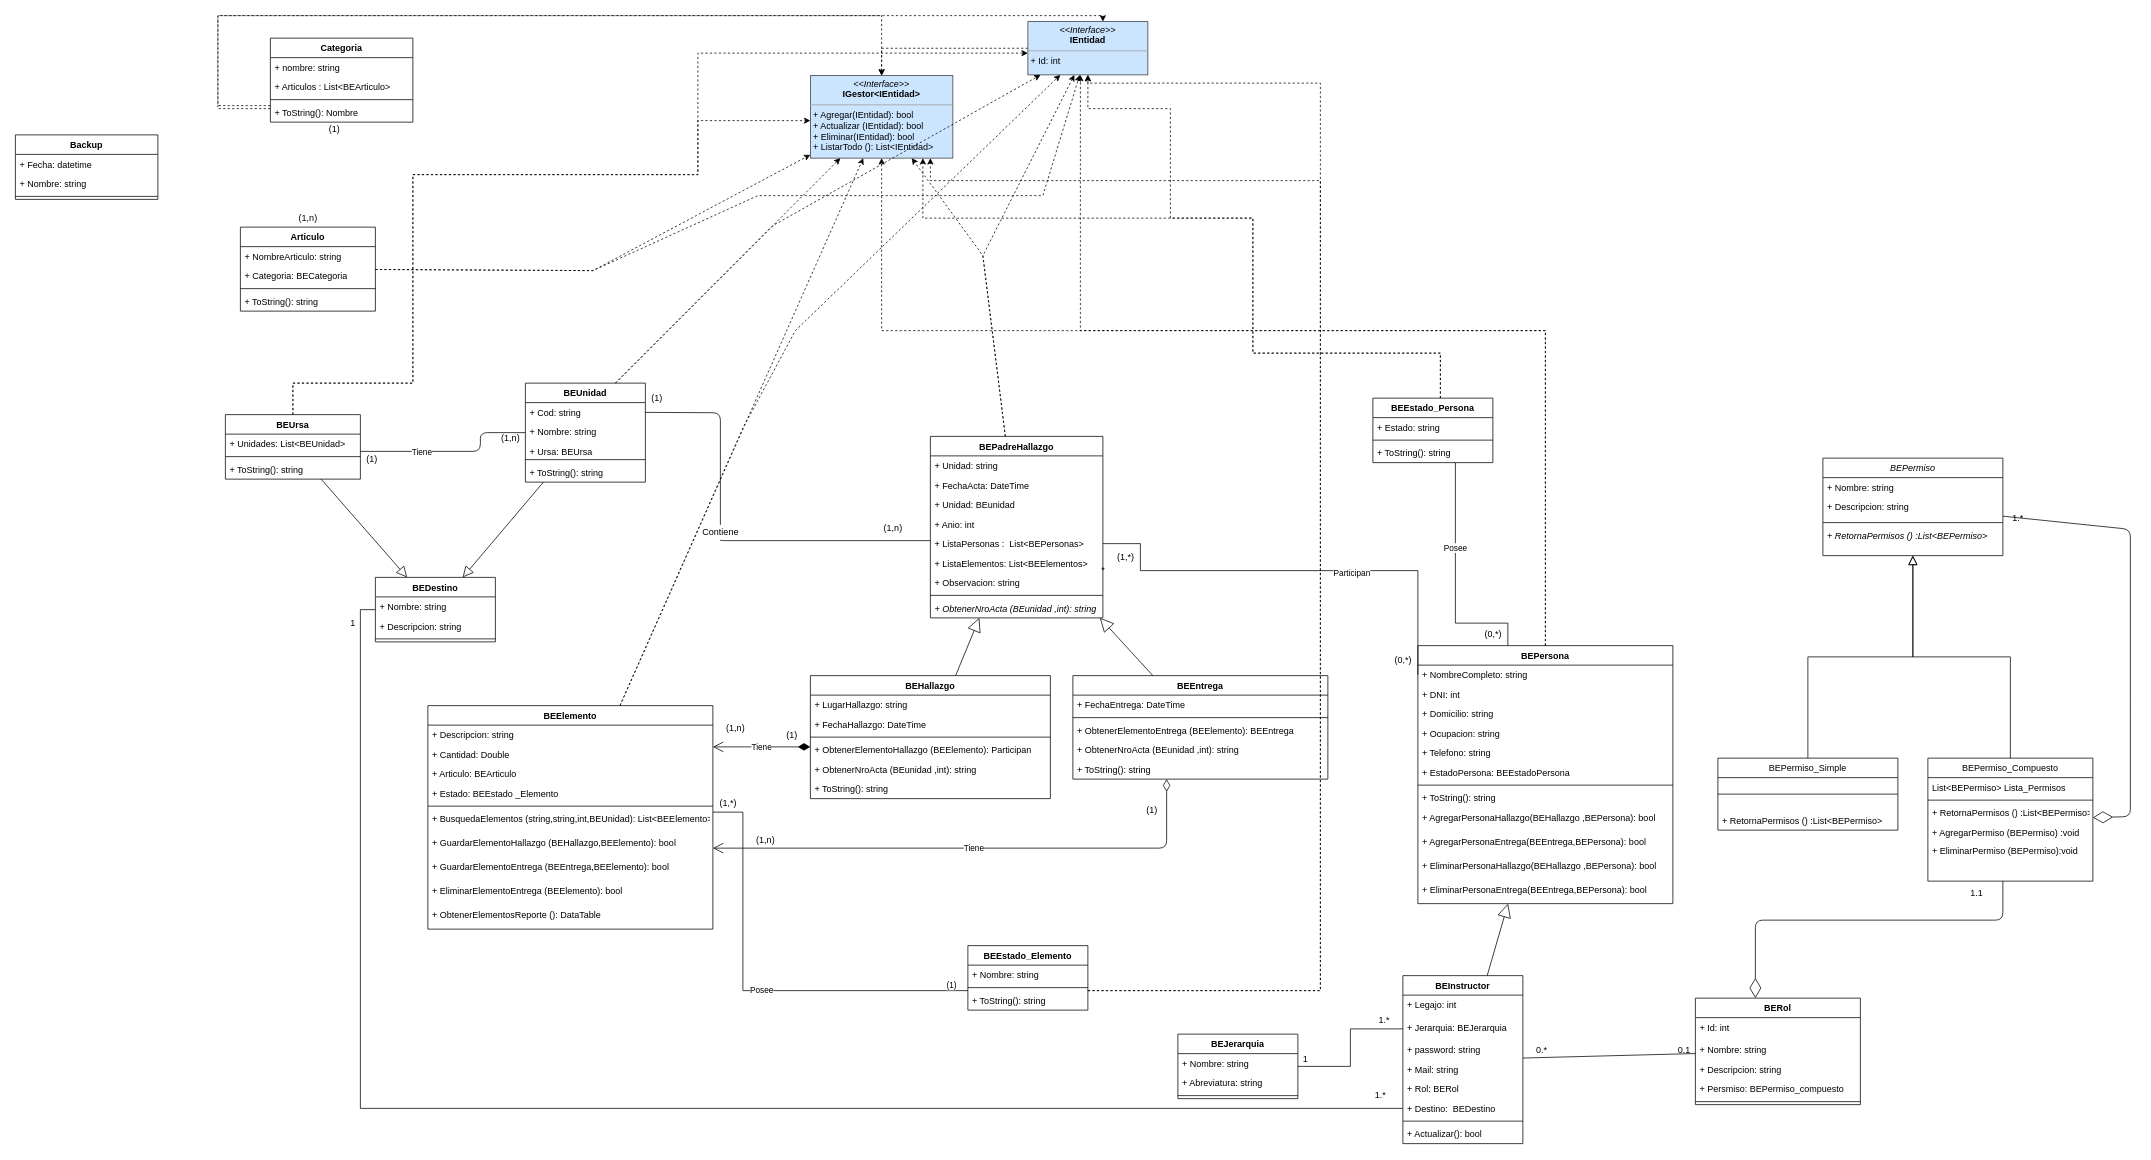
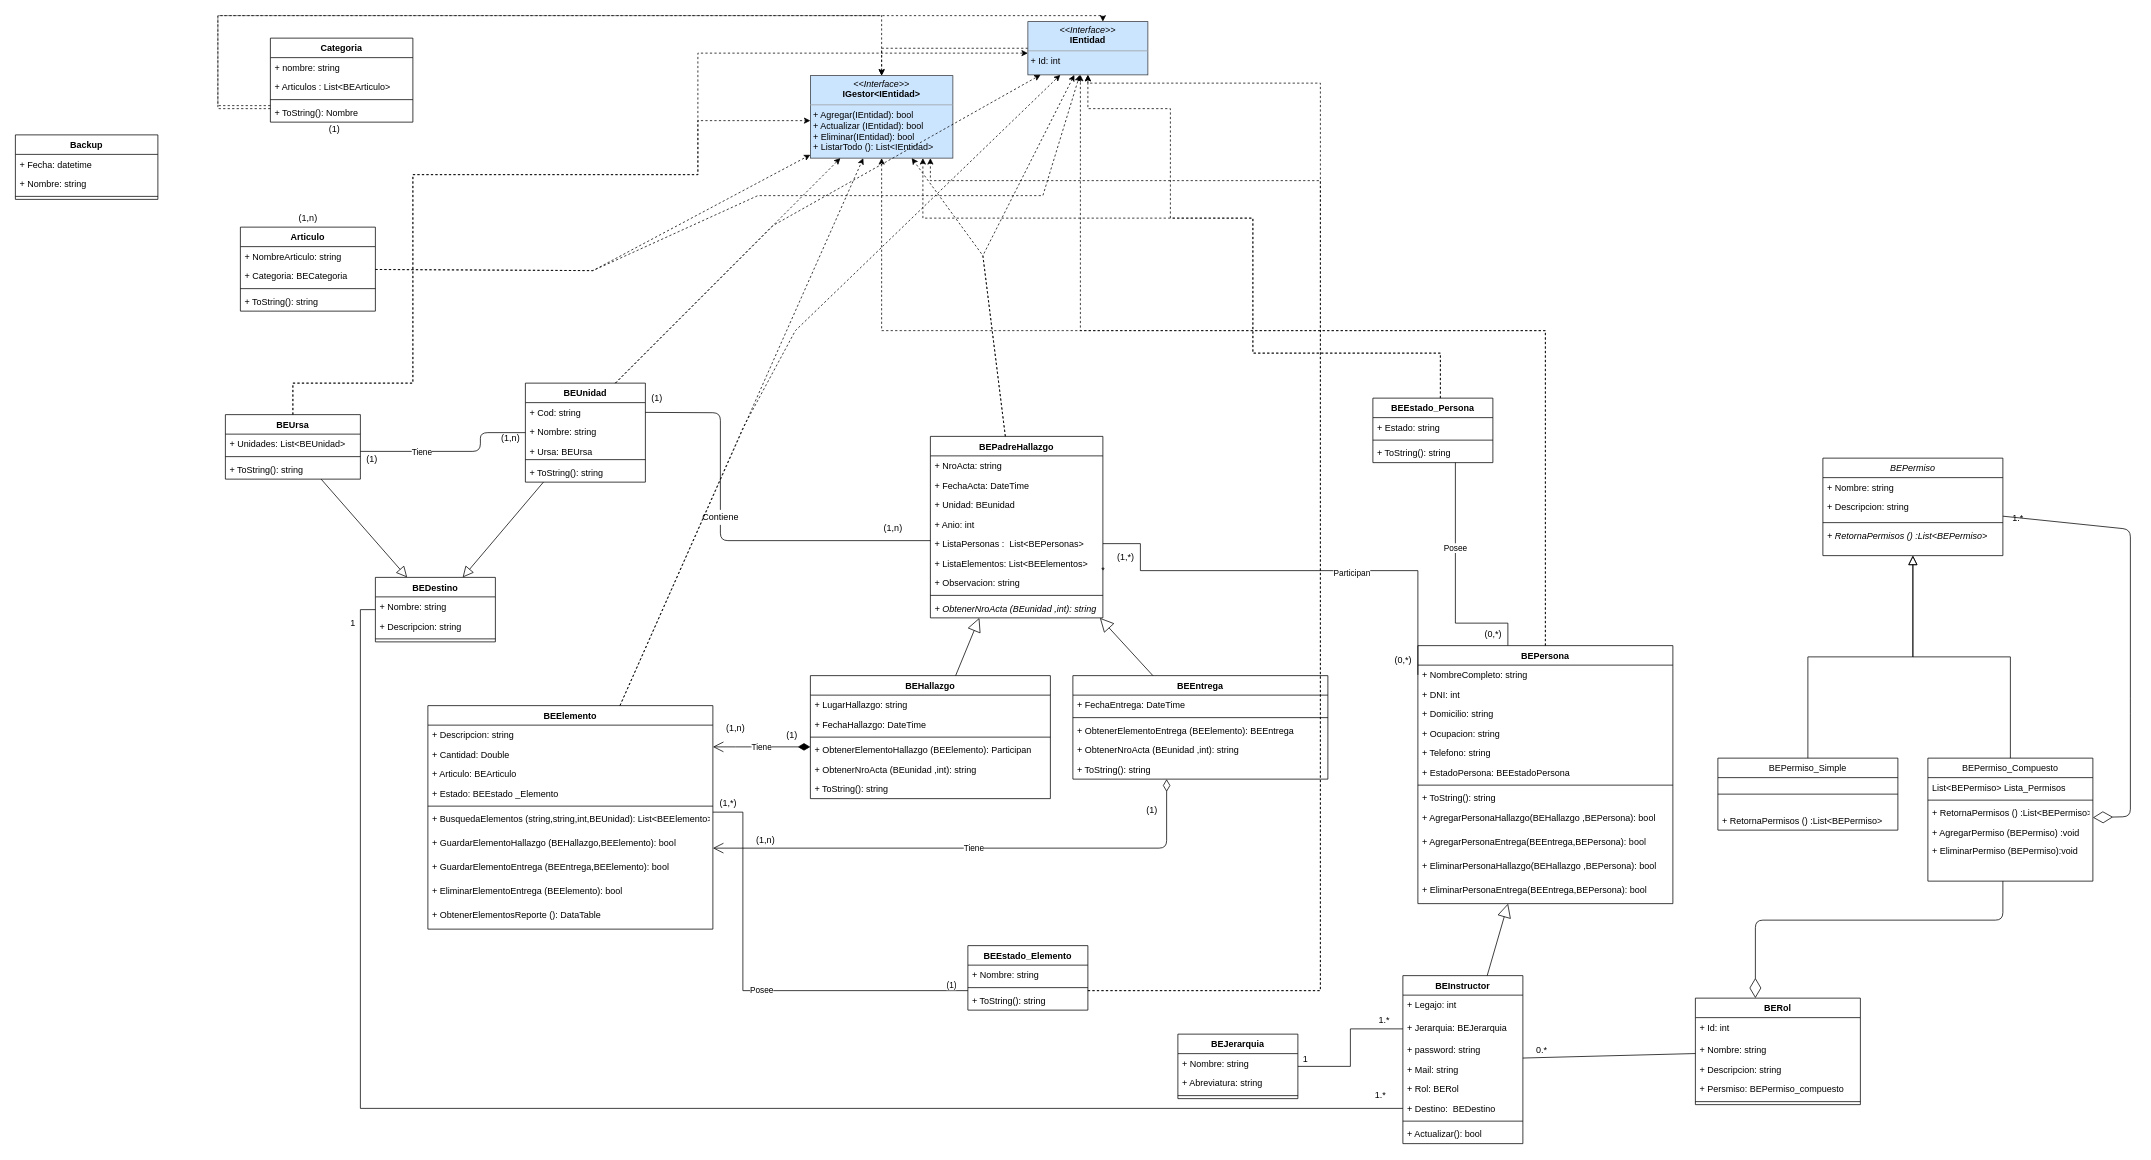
node "+ Unidad: string": label "+ Unidad: string" -> "+ NroActa: string"
node "Contiene": moved (720, 532) -> (720, 517)
node "1.1": removed
node "0.1": removed
